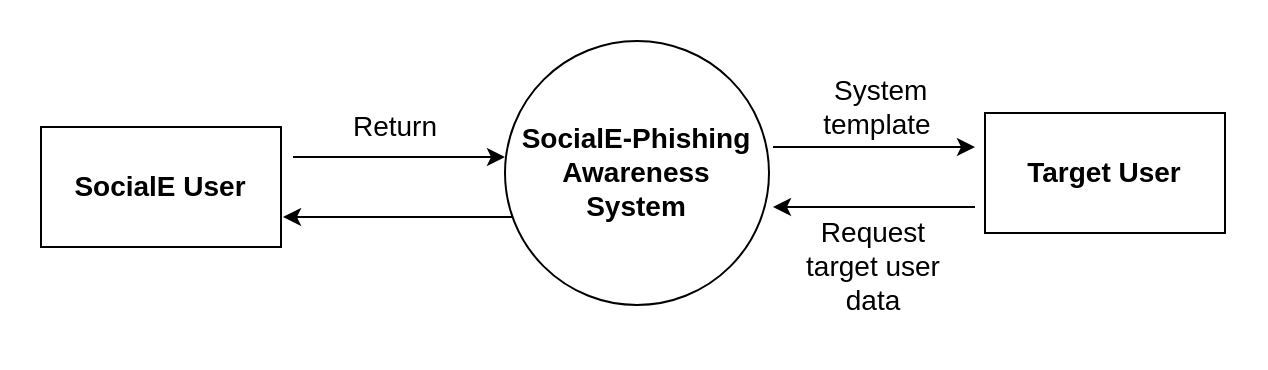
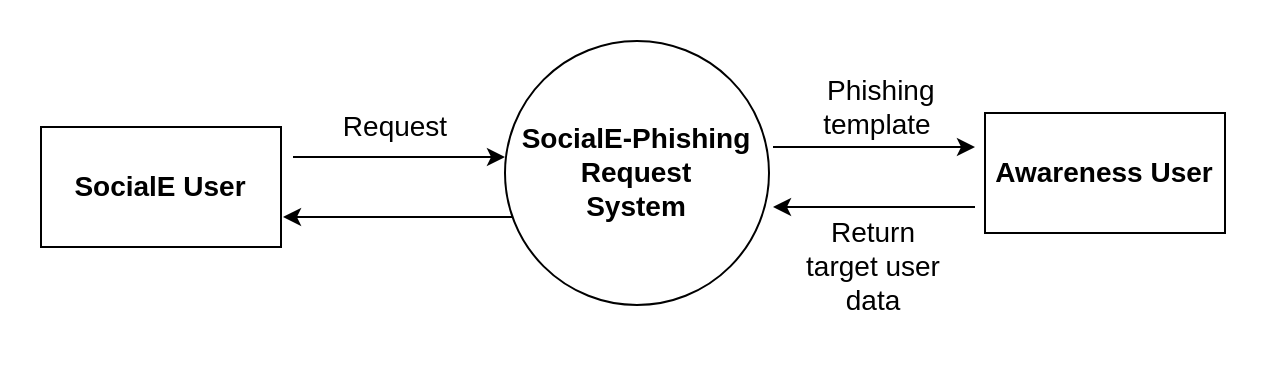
node "System template": label "System template" -> "Phishing template"
node "Return": label "Return" -> "Request"
node "SocialE-Phishing Awareness System": label "SocialE-Phishing Awareness System" -> "SocialE-Phishing Request System"
node "Target User": label "Target User" -> "Awareness User"
node "Request target user data": label "Request target user data" -> "Return target user data"
